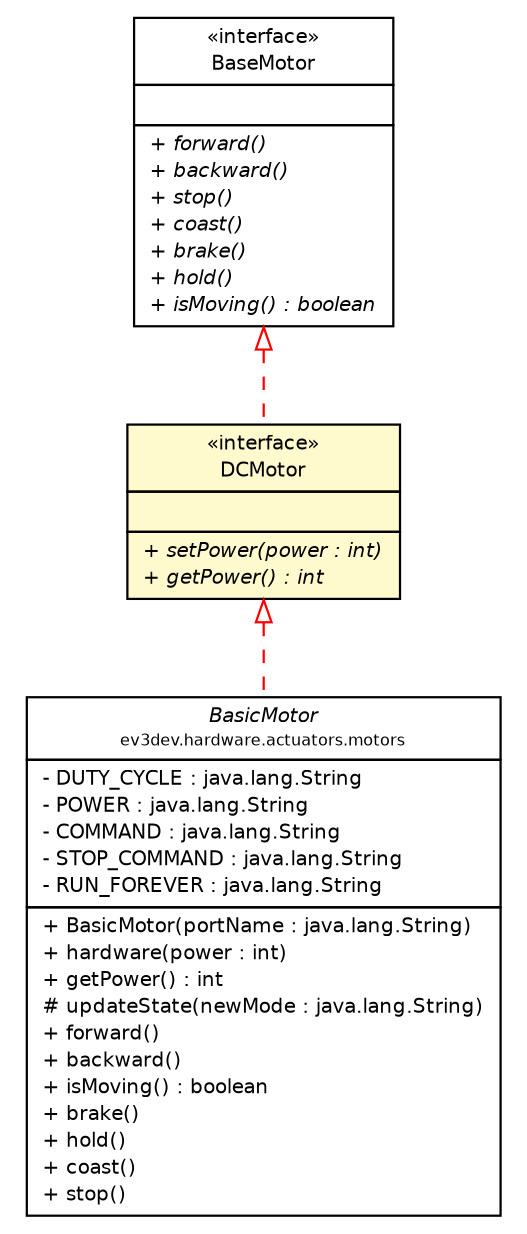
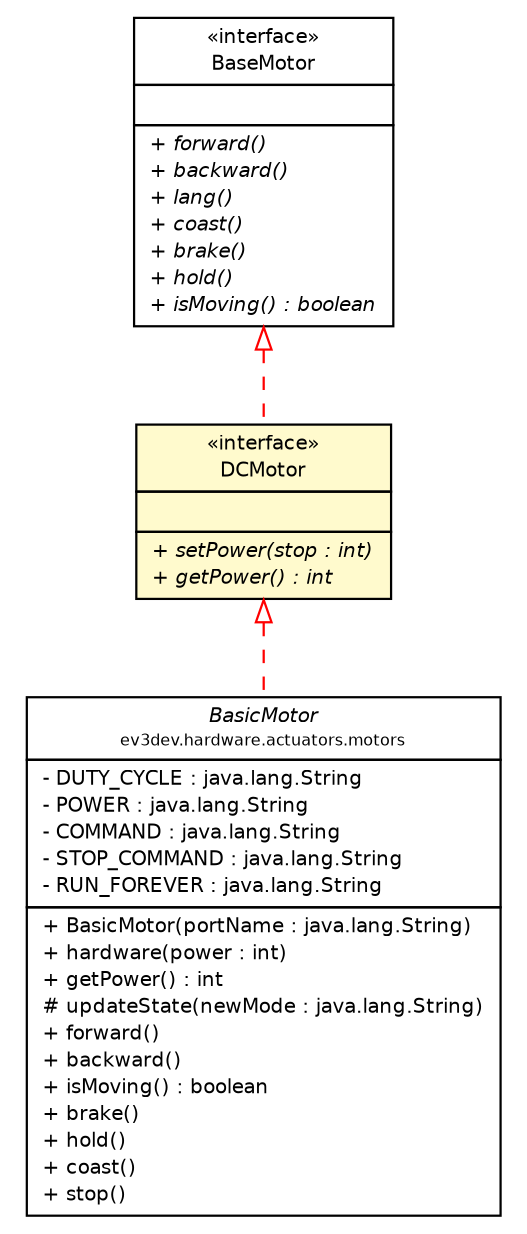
node "BaseMotor": text "+ stop()" -> "+ lang()"
node "DCMotor": text "+ setPower(power : int)" -> "+ setPower(stop : int)"
